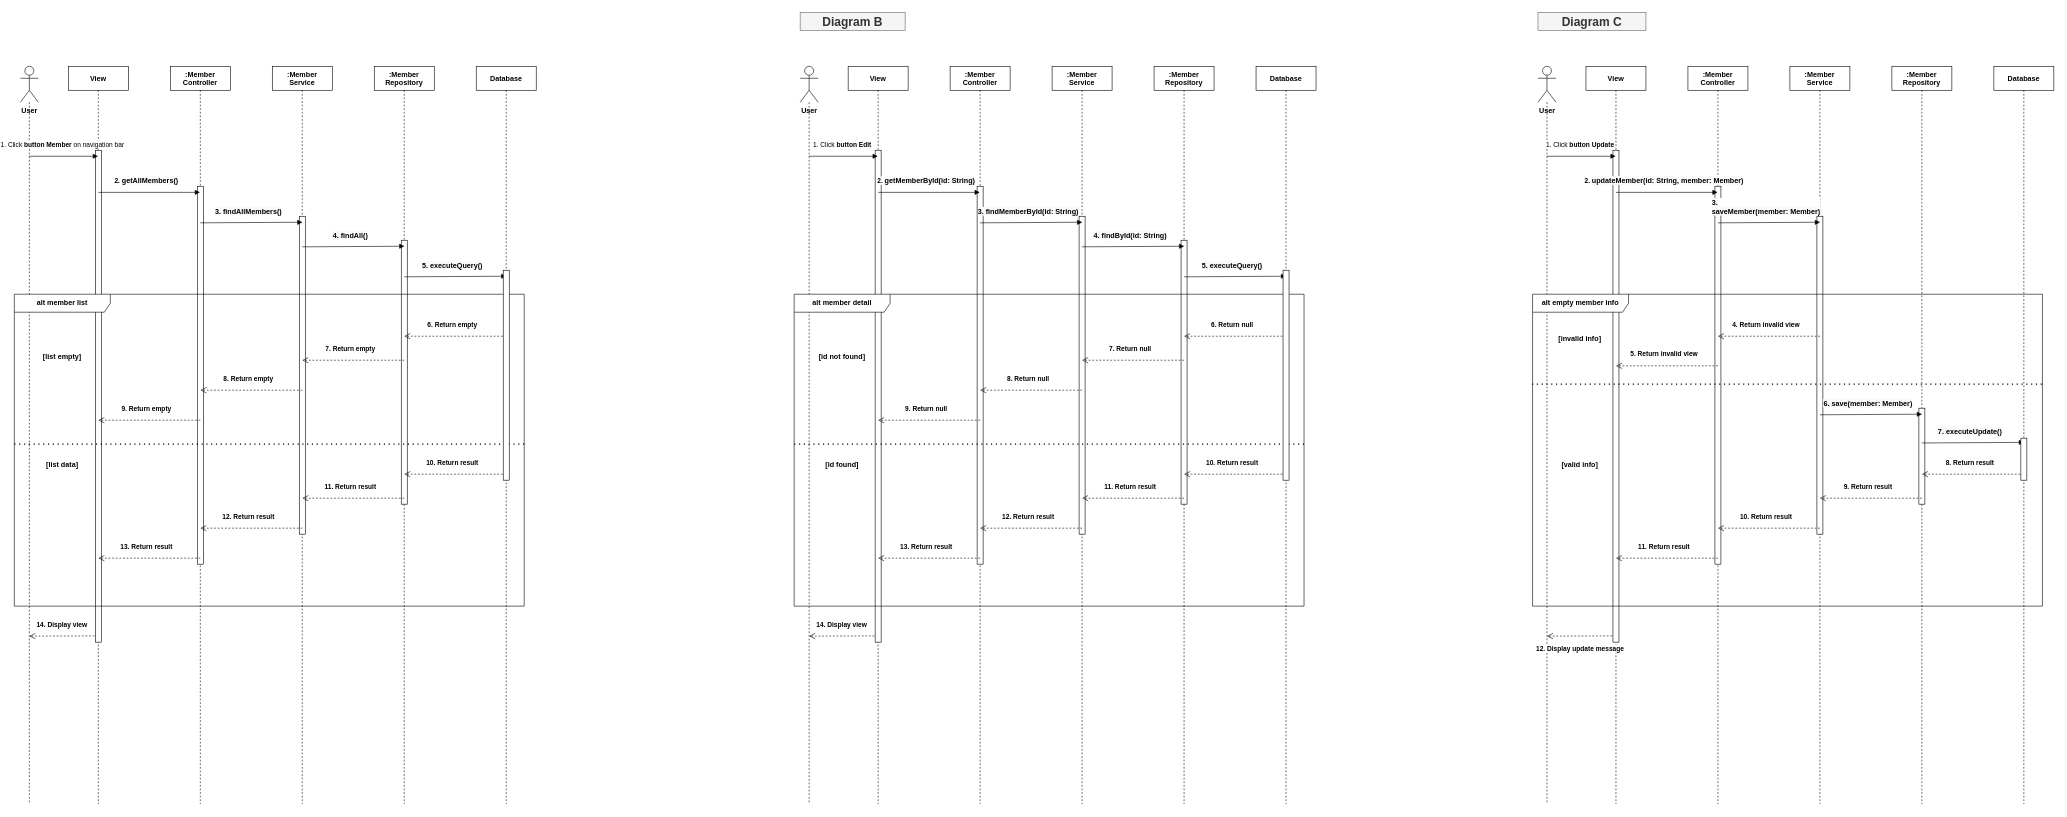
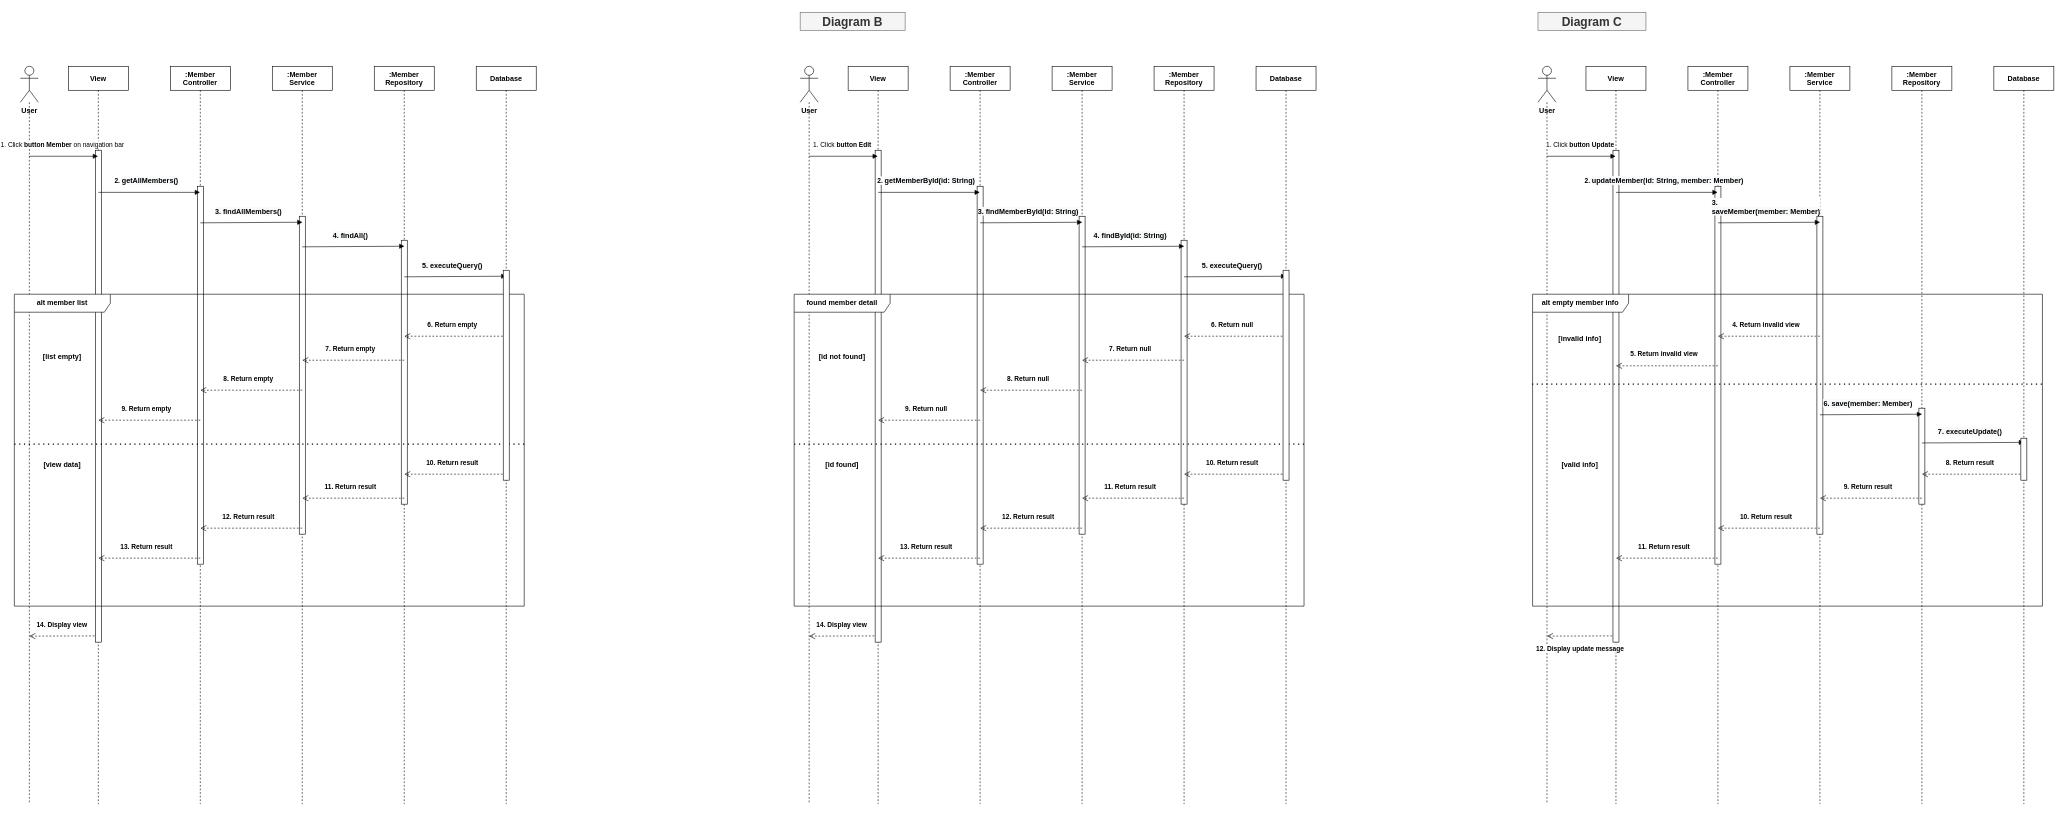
node "alt member detail": label "alt member detail" -> "found member detail"
node "[list data]": label "[list data]" -> "[view data]"
